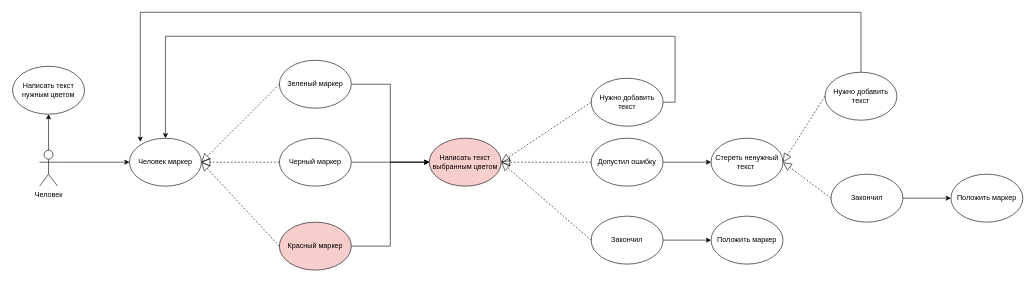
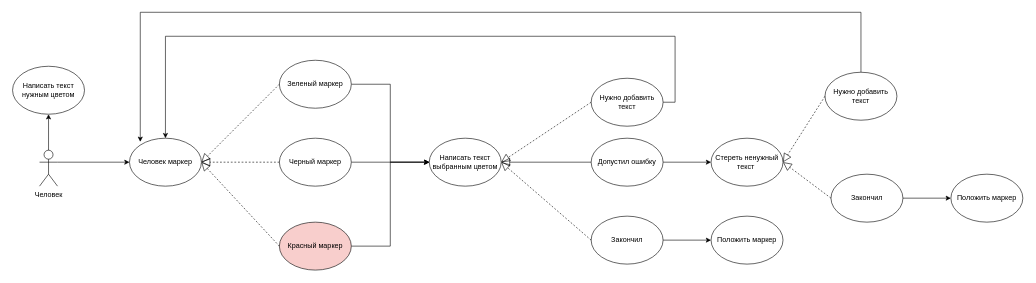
node "Написать текст выбранным цветом": fillcolor #f8cecc -> #ffffff
edge "Допустил ошибку" -> "Написать текст выбранным цветом": style dashed -> solid
